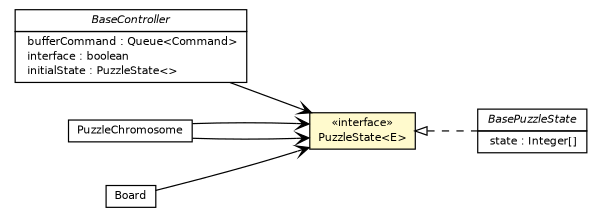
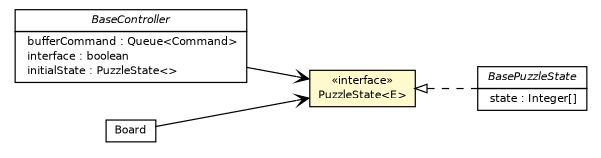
node "PuzzleChromosome": removed
